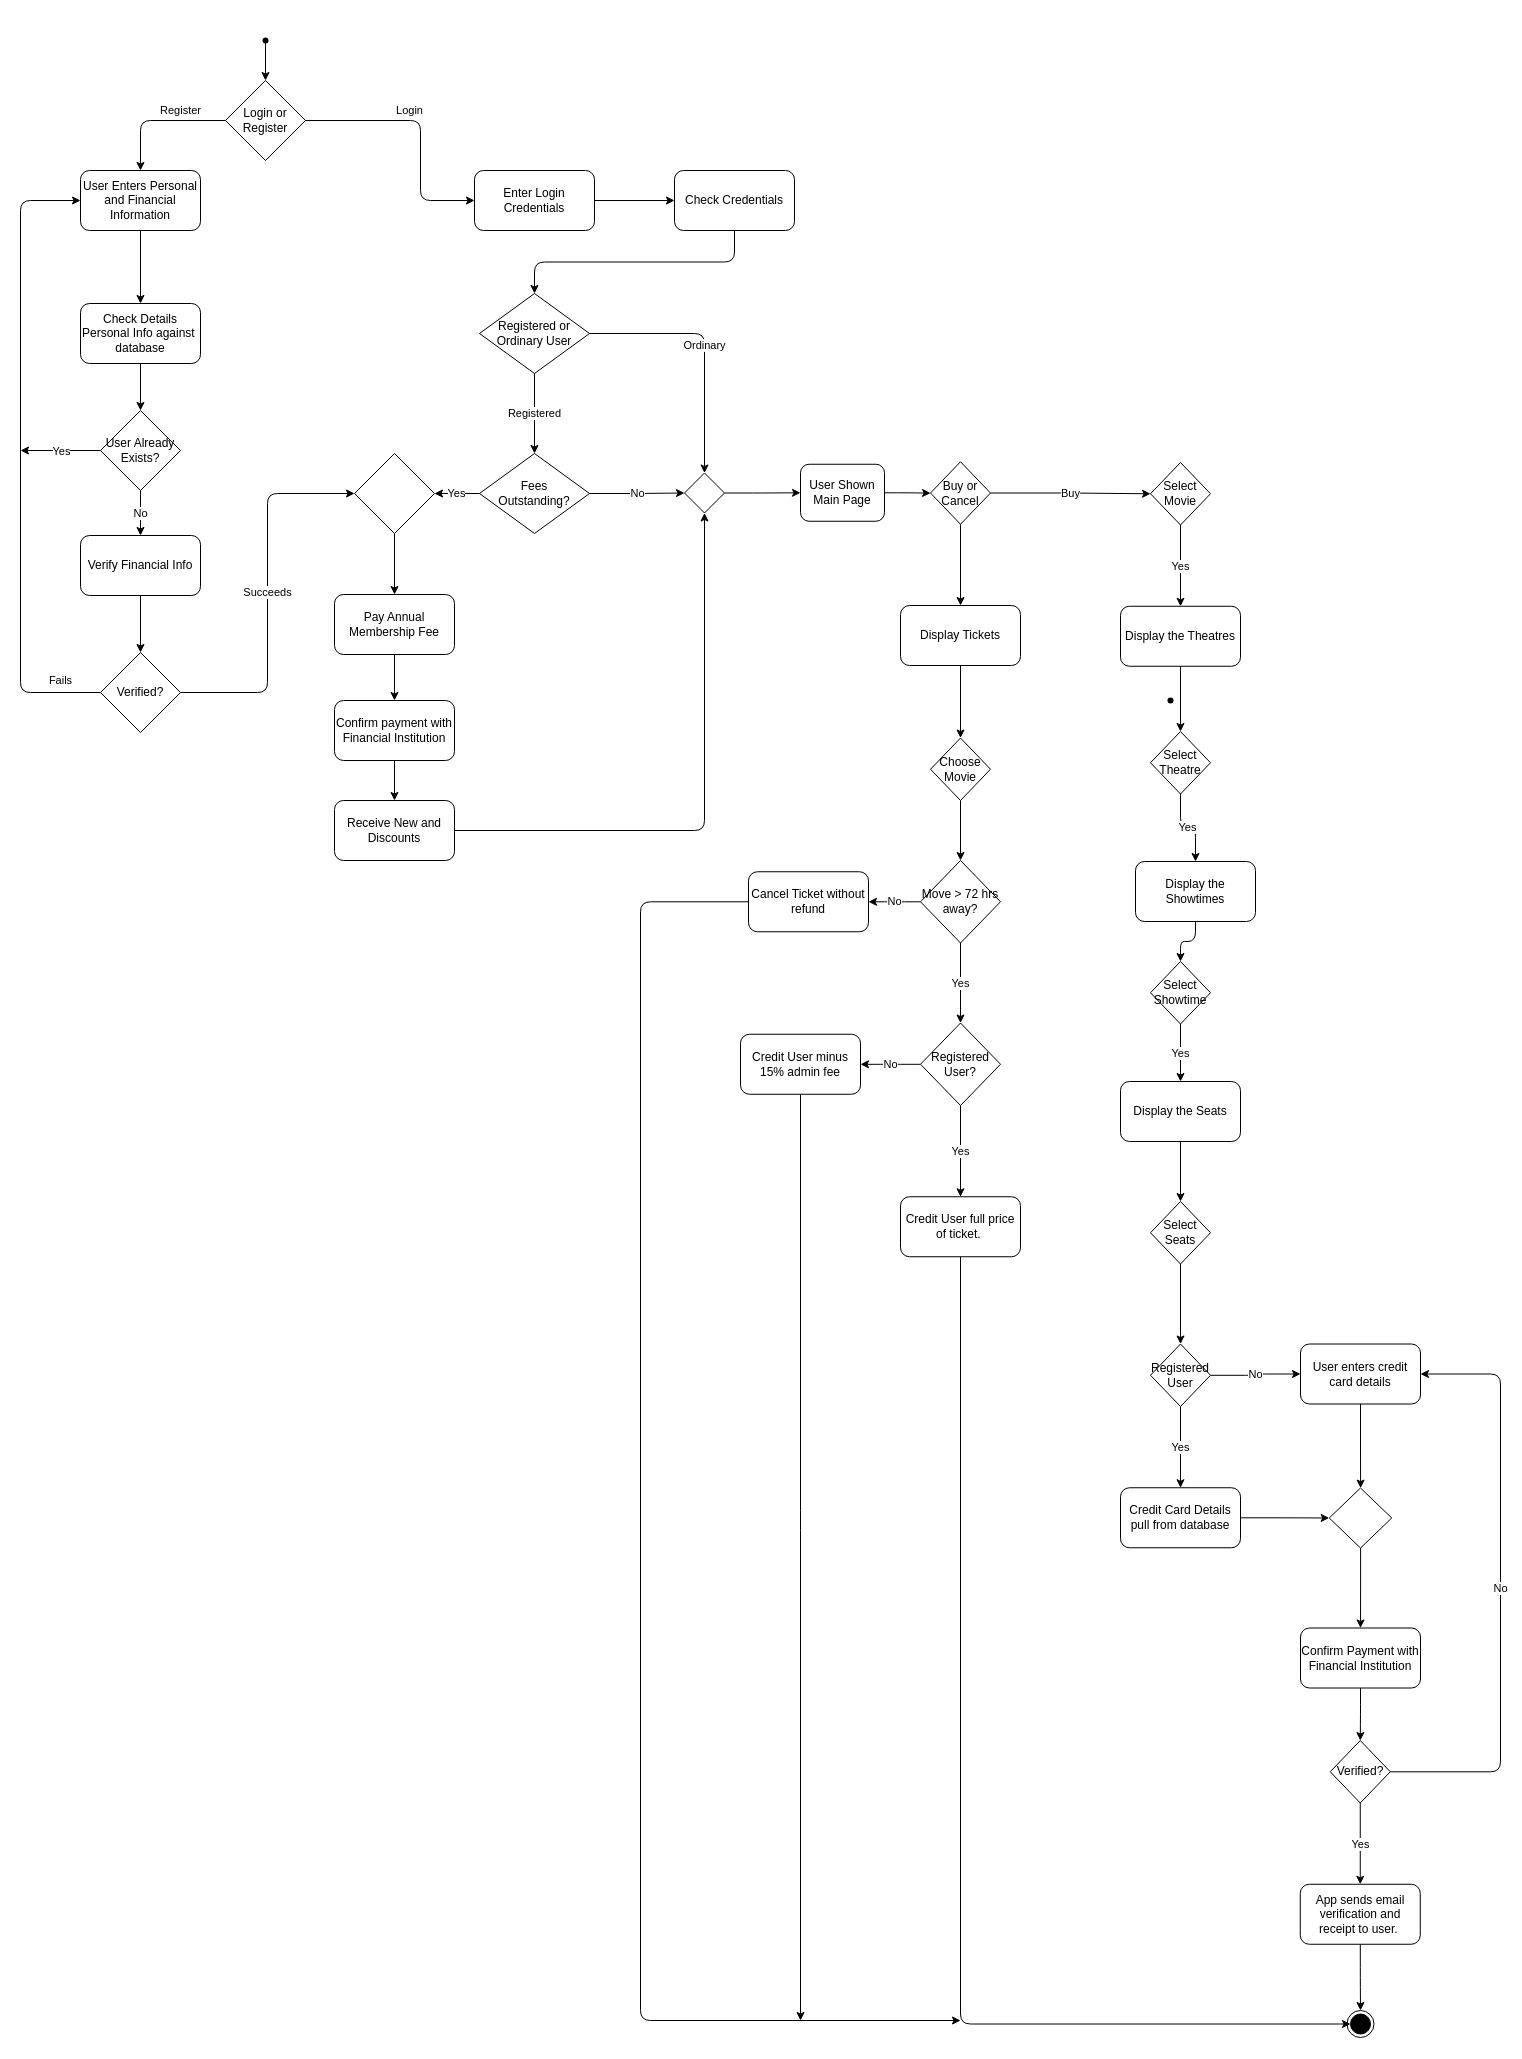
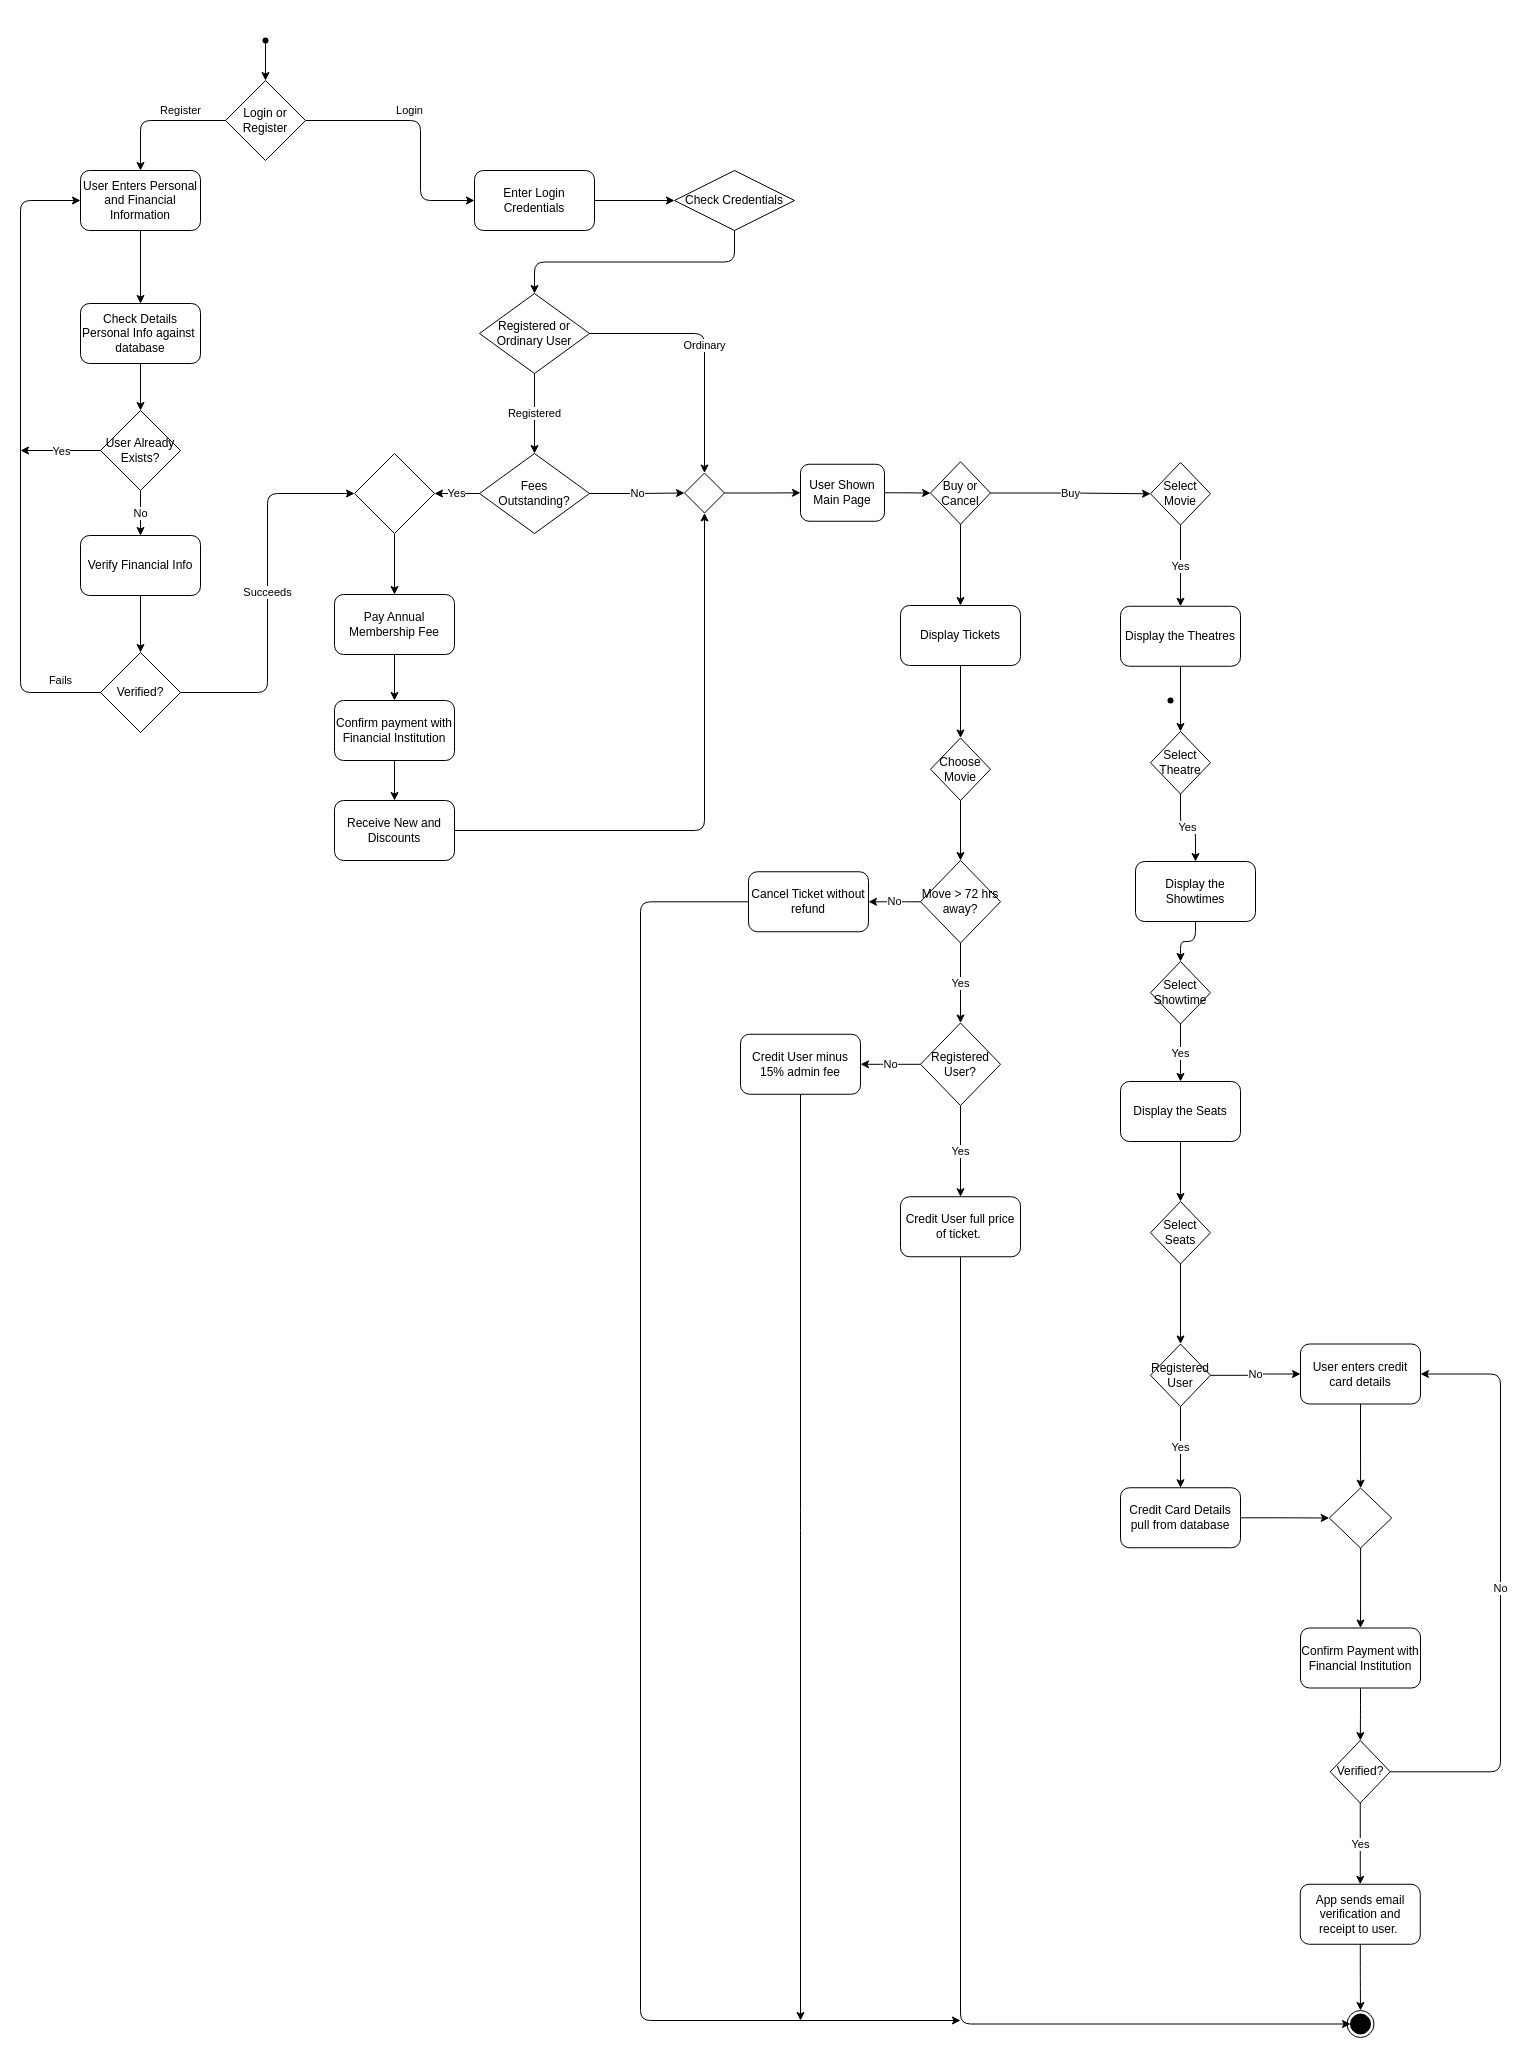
node "Check Credentials": shape rounded rectangle -> diamond
